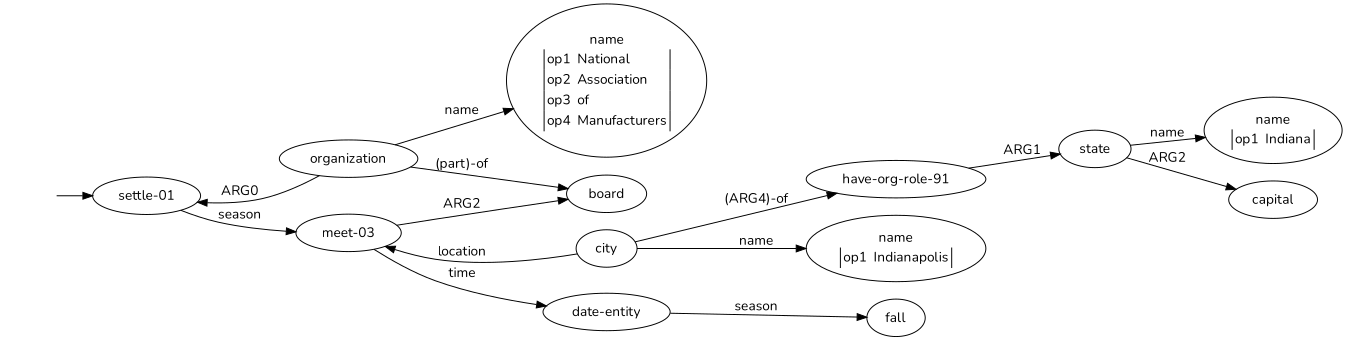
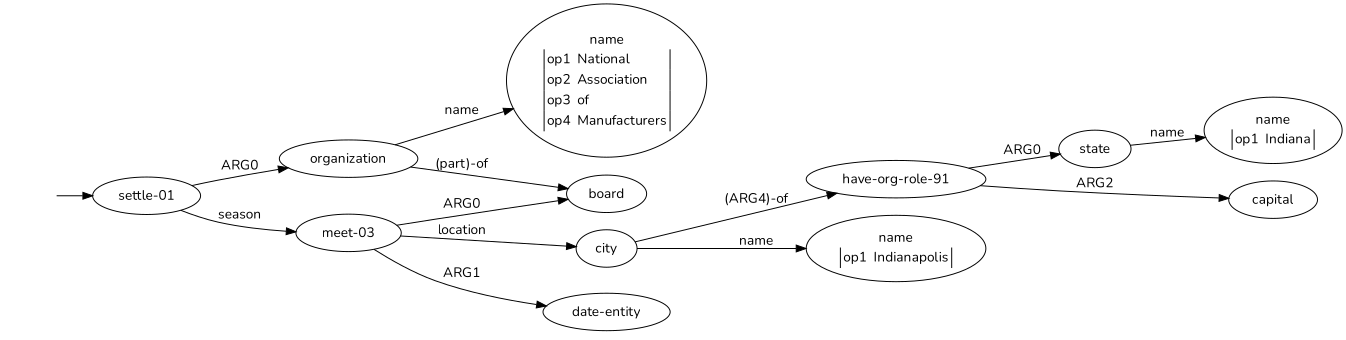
edge "have-org-role-91" -> "state": label "ARG1" -> "ARG0"
edge "state" -> "capital": now "have-org-role-91" -> "capital"
edge "organization" -> "settle-01": reversed
edge "meet-03" -> "board": label "ARG2" -> "ARG0"
edge "city" -> "meet-03": reversed
edge "meet-03" -> "date-entity": label "time" -> "ARG1"
node "fall": removed
